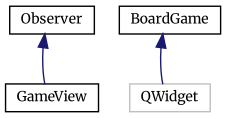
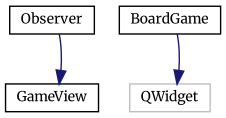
edge "GameView" -> "Observer": reversed
edge "QWidget" -> "BoardGame": reversed
